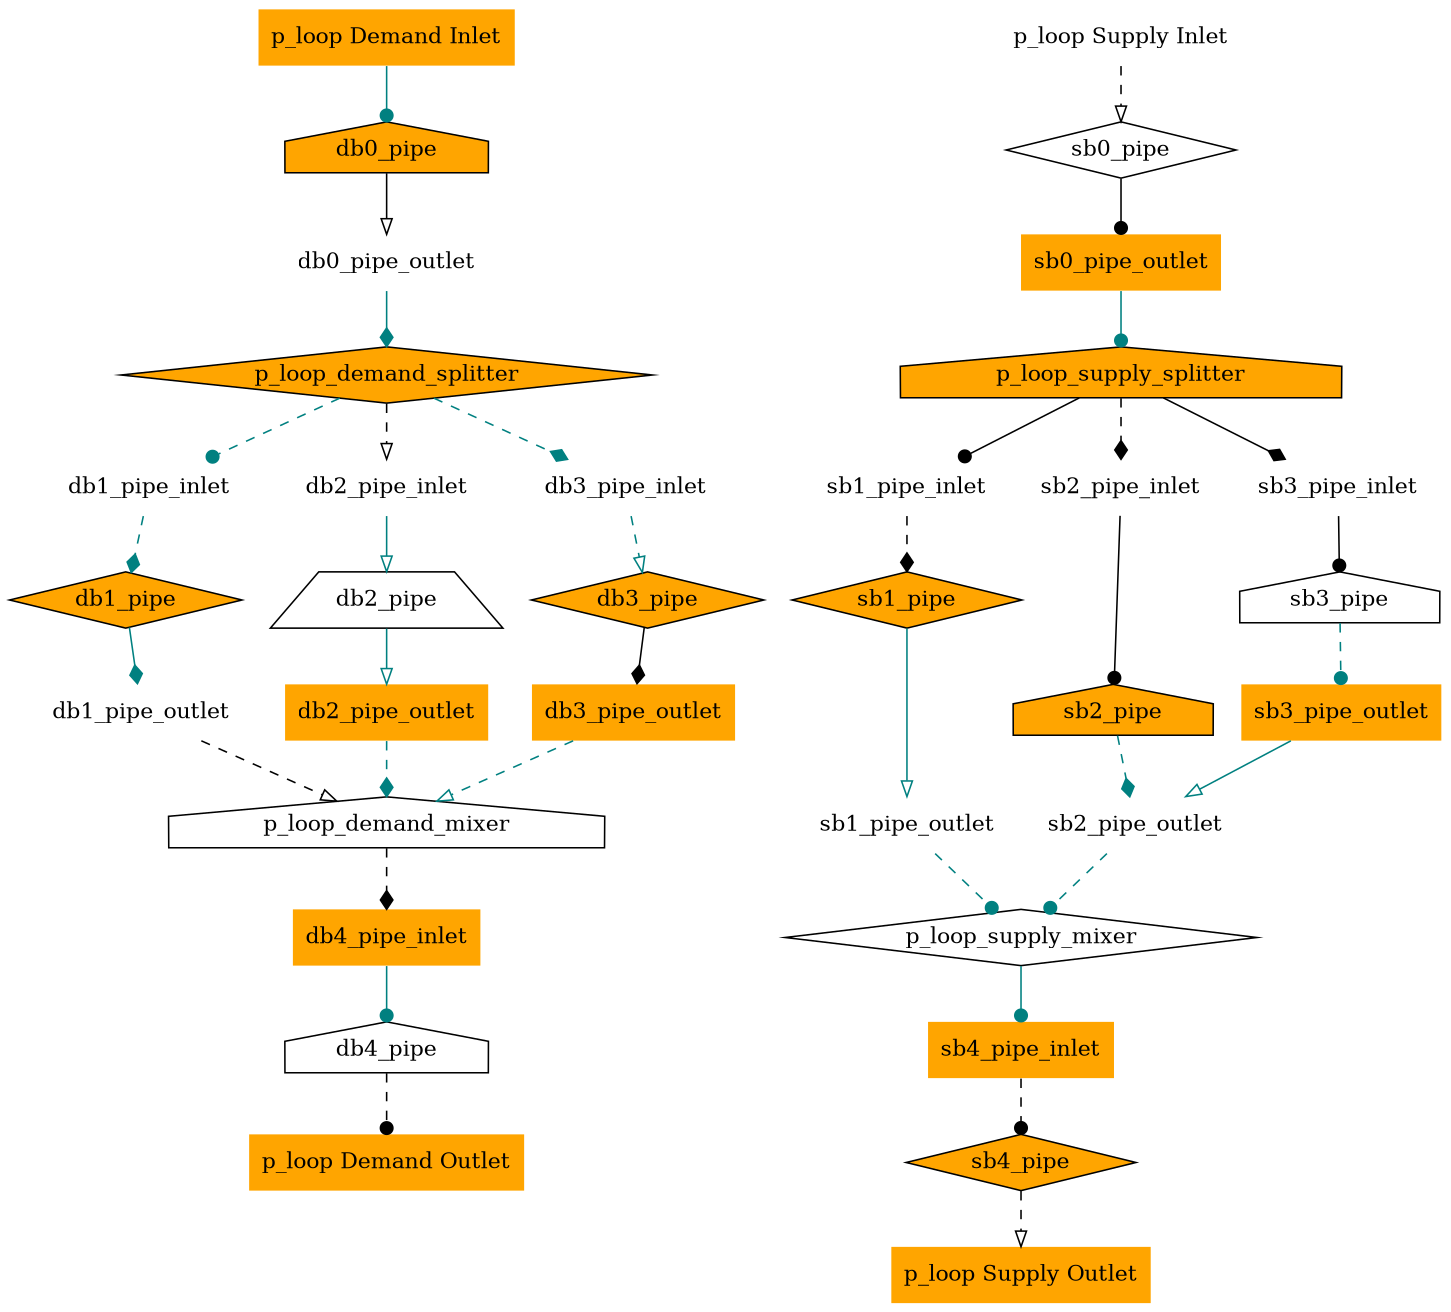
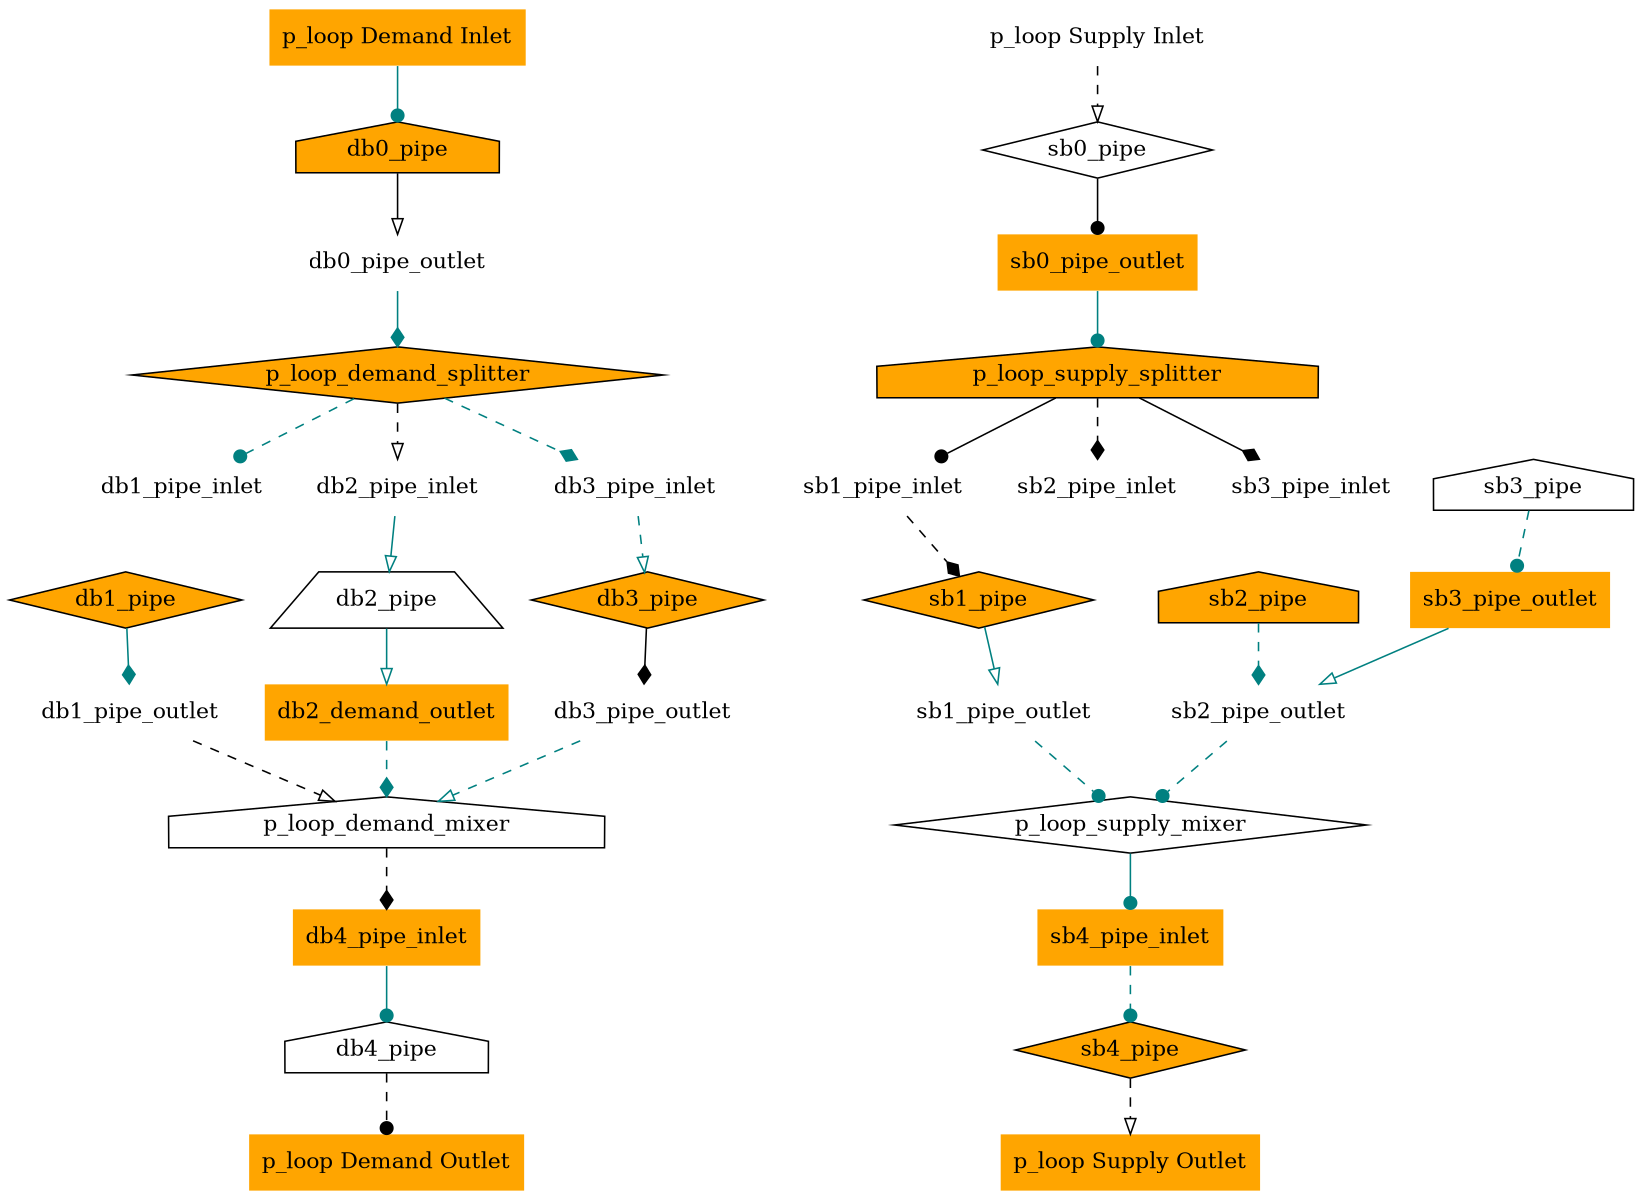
edge "db1_pipe_inlet" -> "db1_pipe": removed
edge "sb3_pipe_inlet" -> "sb3_pipe": removed
edge "sb2_pipe_inlet" -> "sb2_pipe": removed
node "db2_pipe_outlet": label "db2_pipe_outlet" -> "db2_demand_outlet"
node "db3_pipe_outlet": fillcolor orange -> white
edge "sb4_pipe_inlet" -> "sb4_pipe": color black -> teal
